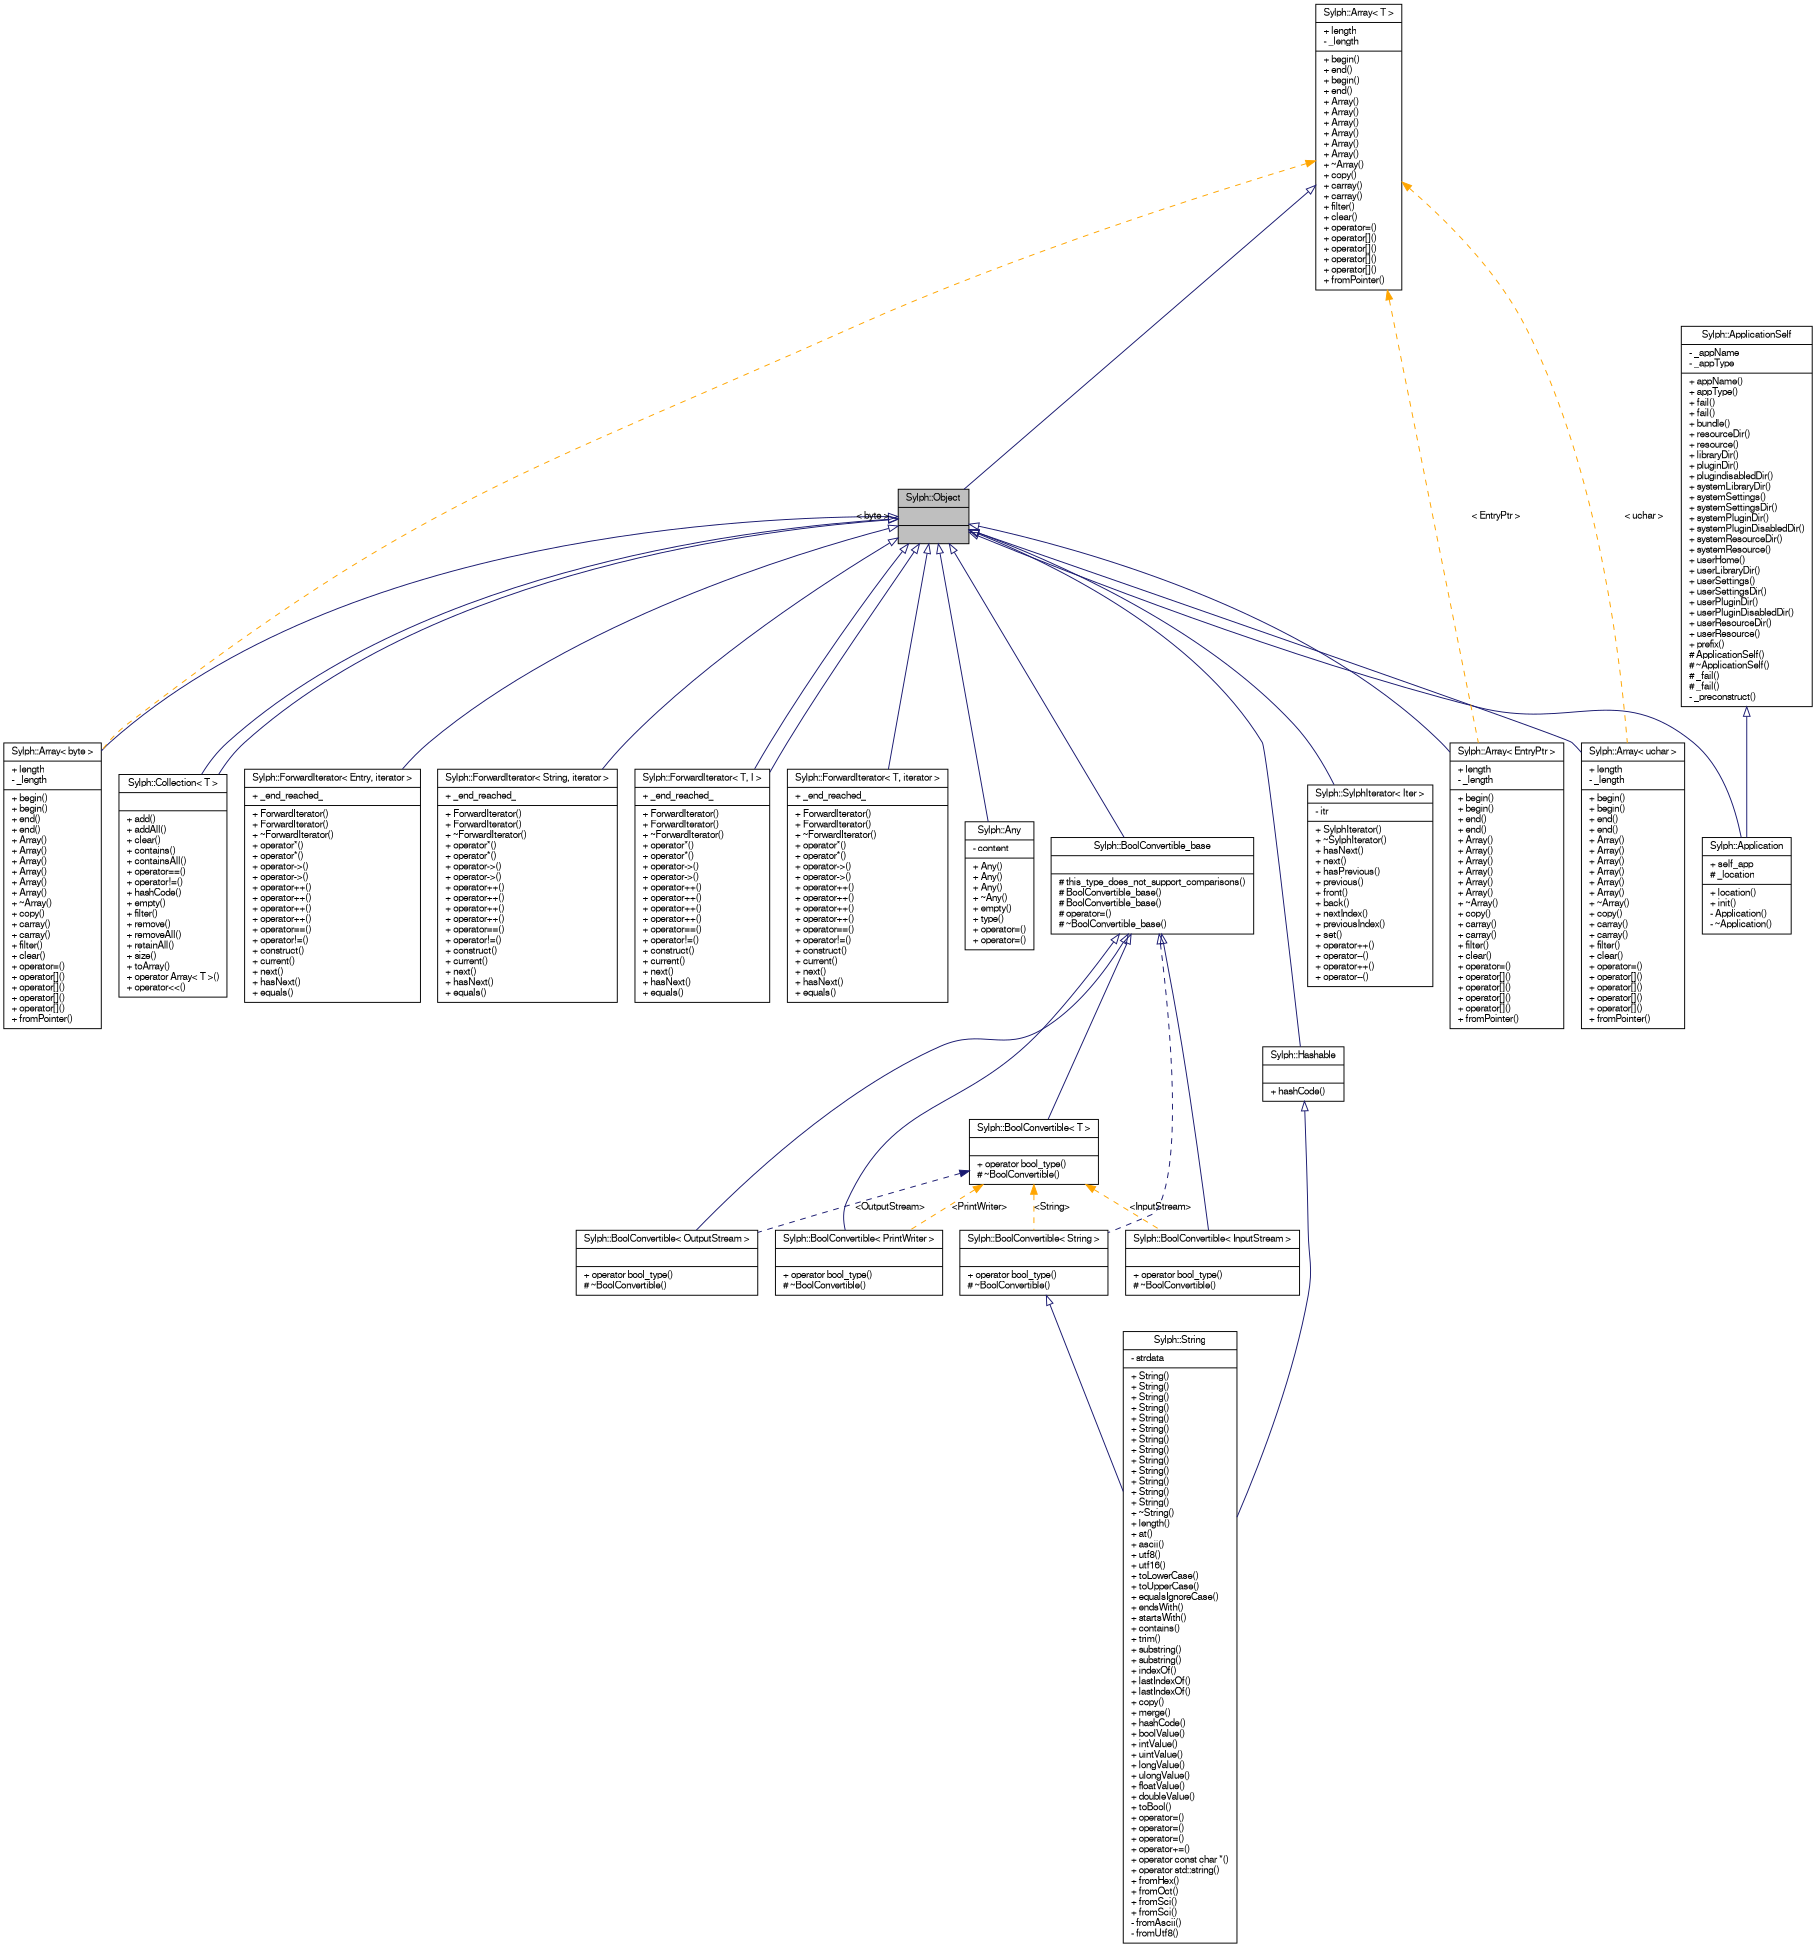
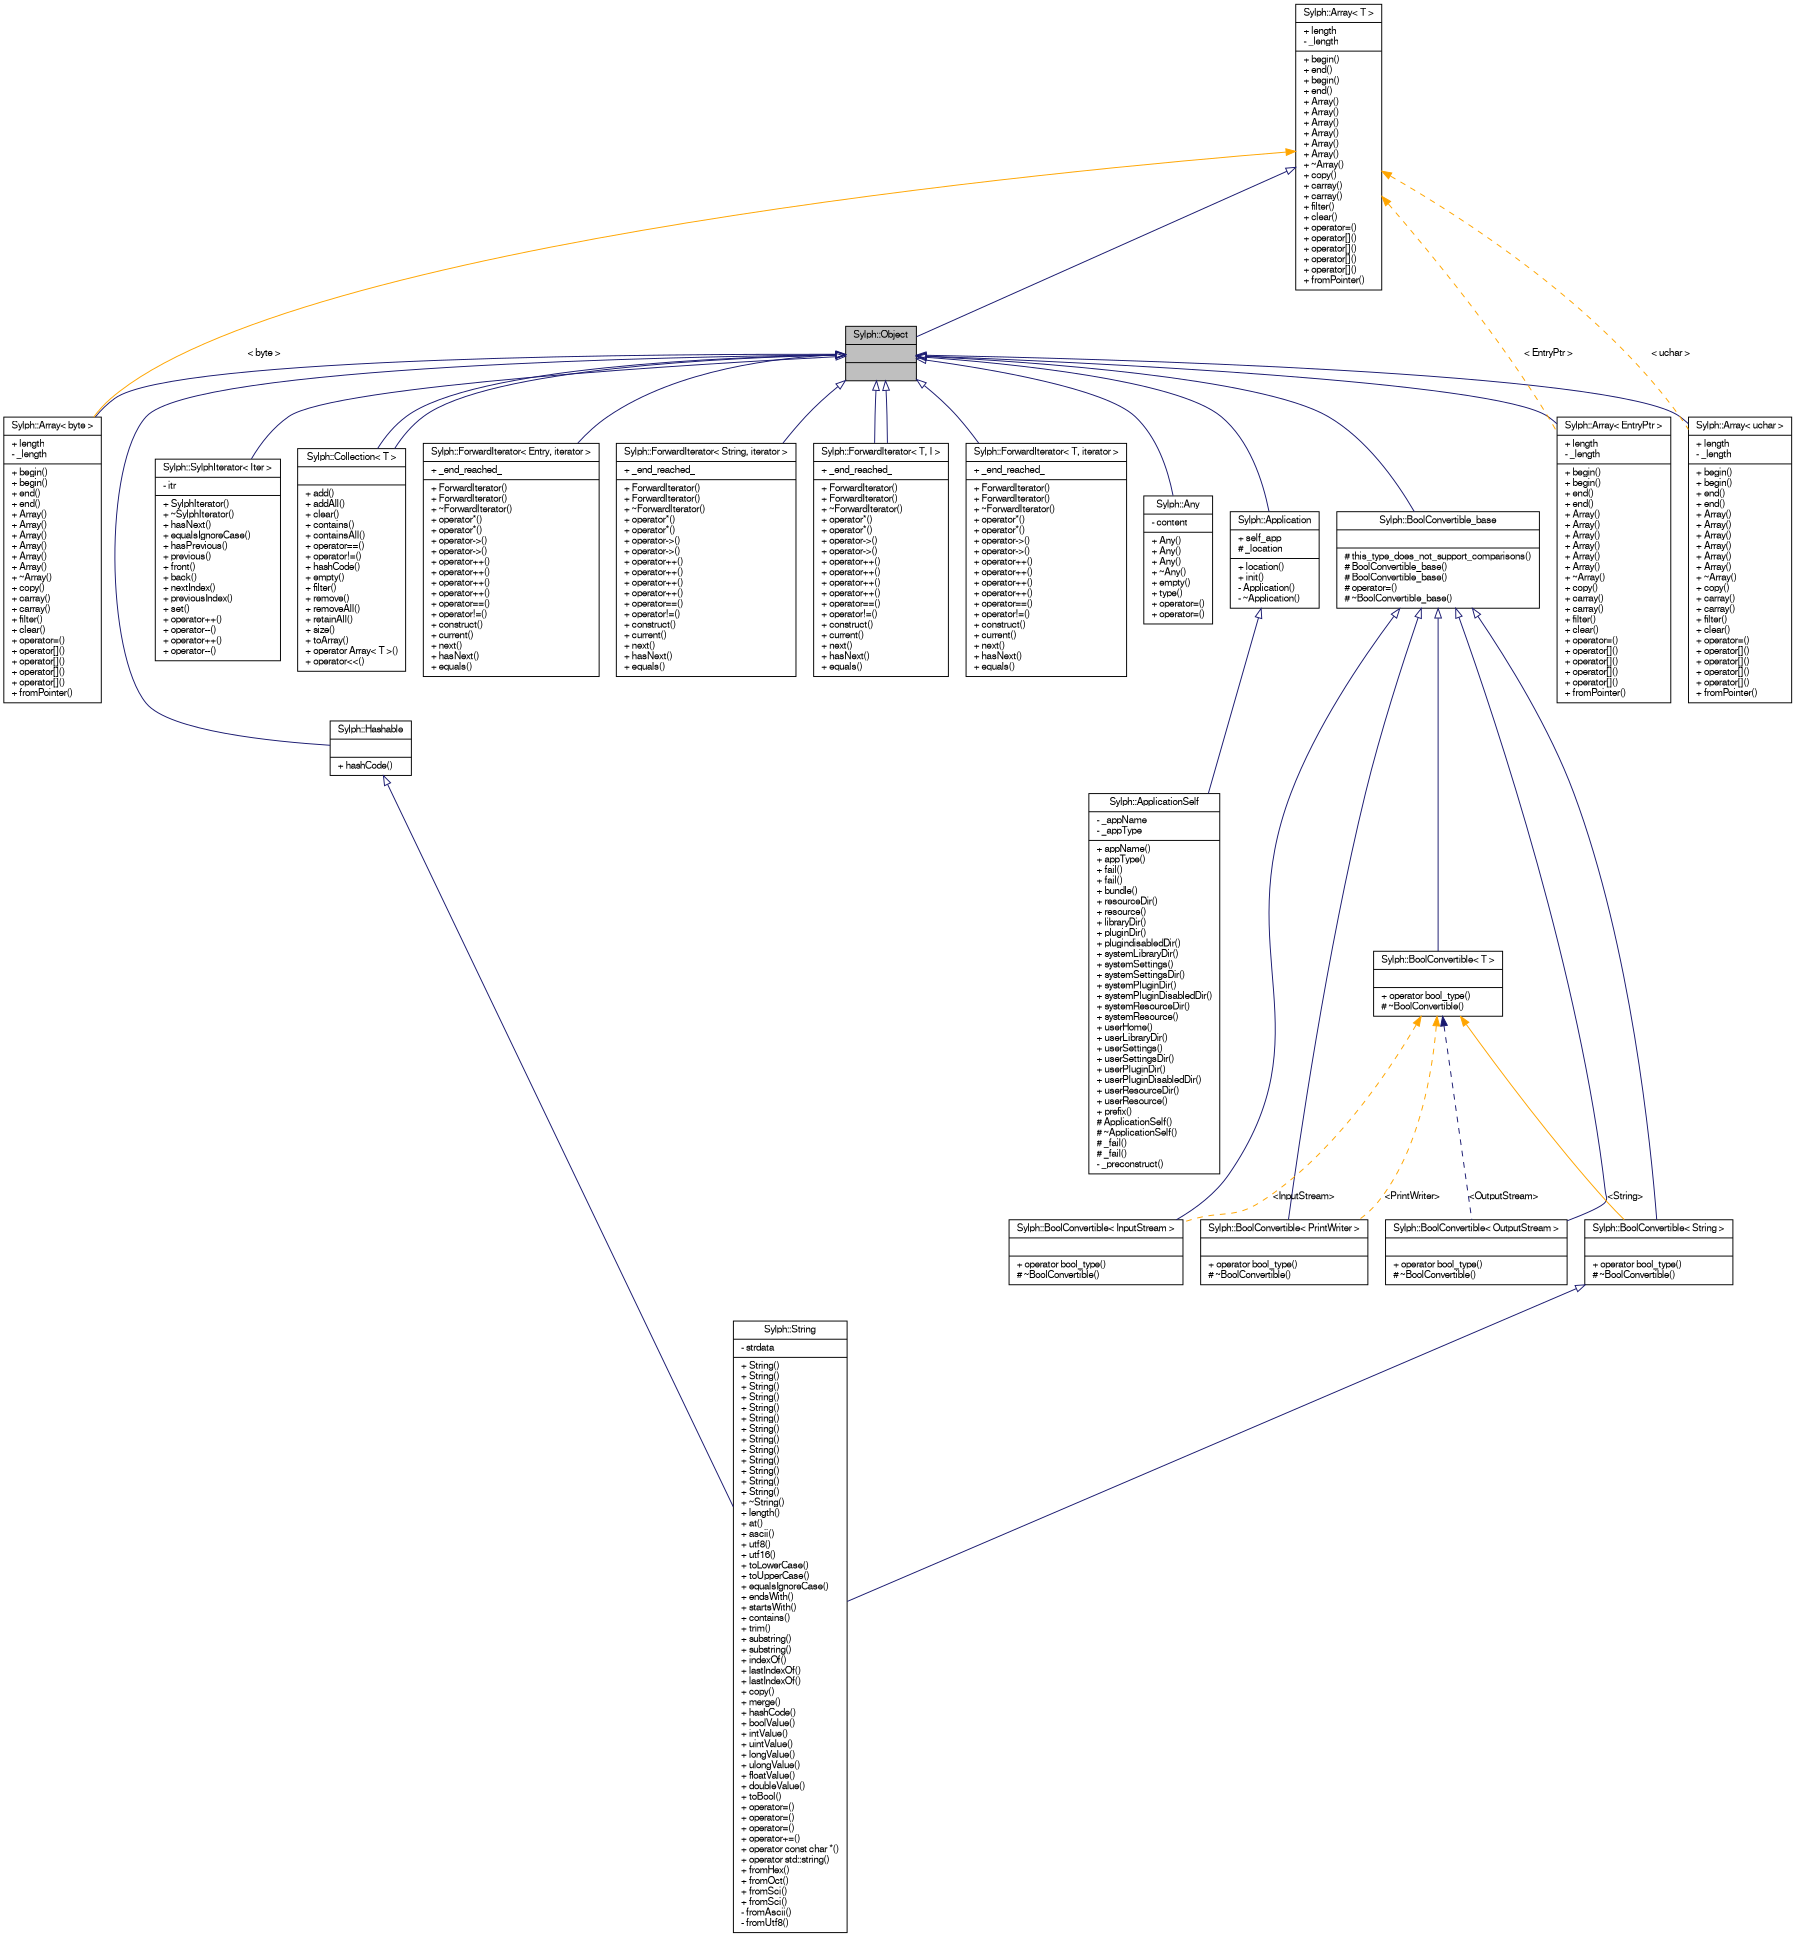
edge "Sylph::Array< byte >" -> "Sylph::Array< T >": style dashed -> solid
edge "Sylph::Application" -> "Sylph::ApplicationSelf": reversed
node "Sylph::SylphIterator< Iter >": text "+ next()" -> "+ equalsIgnoreCase()"
edge "Sylph::BoolConvertible< String >" -> "Sylph::BoolConvertible_base": style dashed -> solid
edge "Sylph::BoolConvertible< String >" -> "Sylph::BoolConvertible< T >": style dashed -> solid
